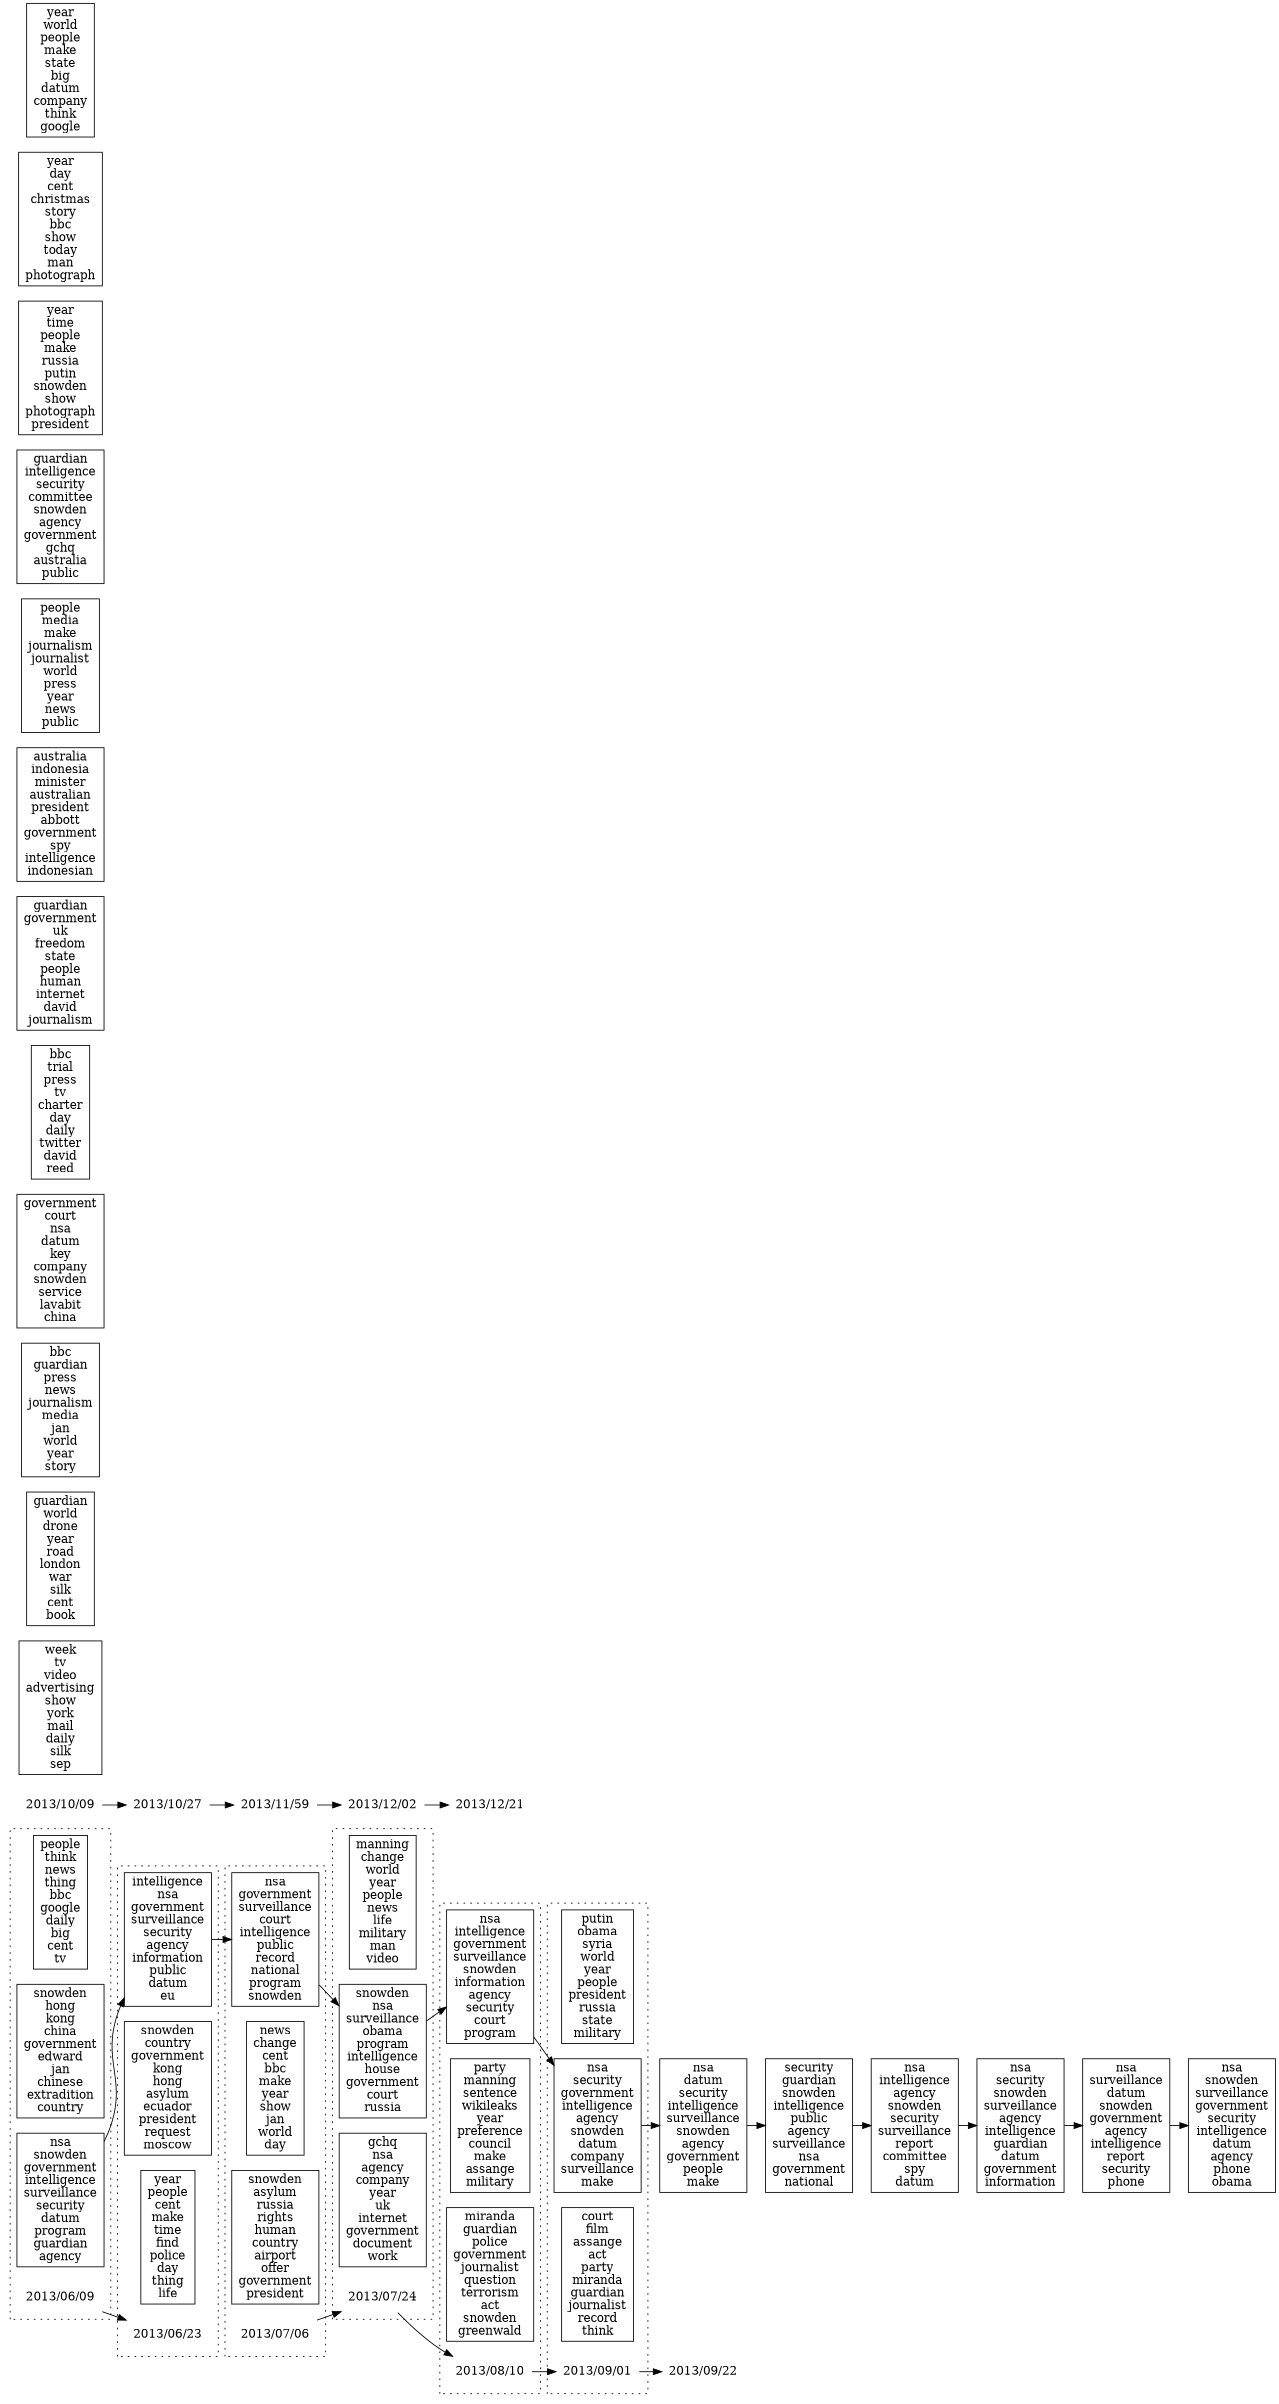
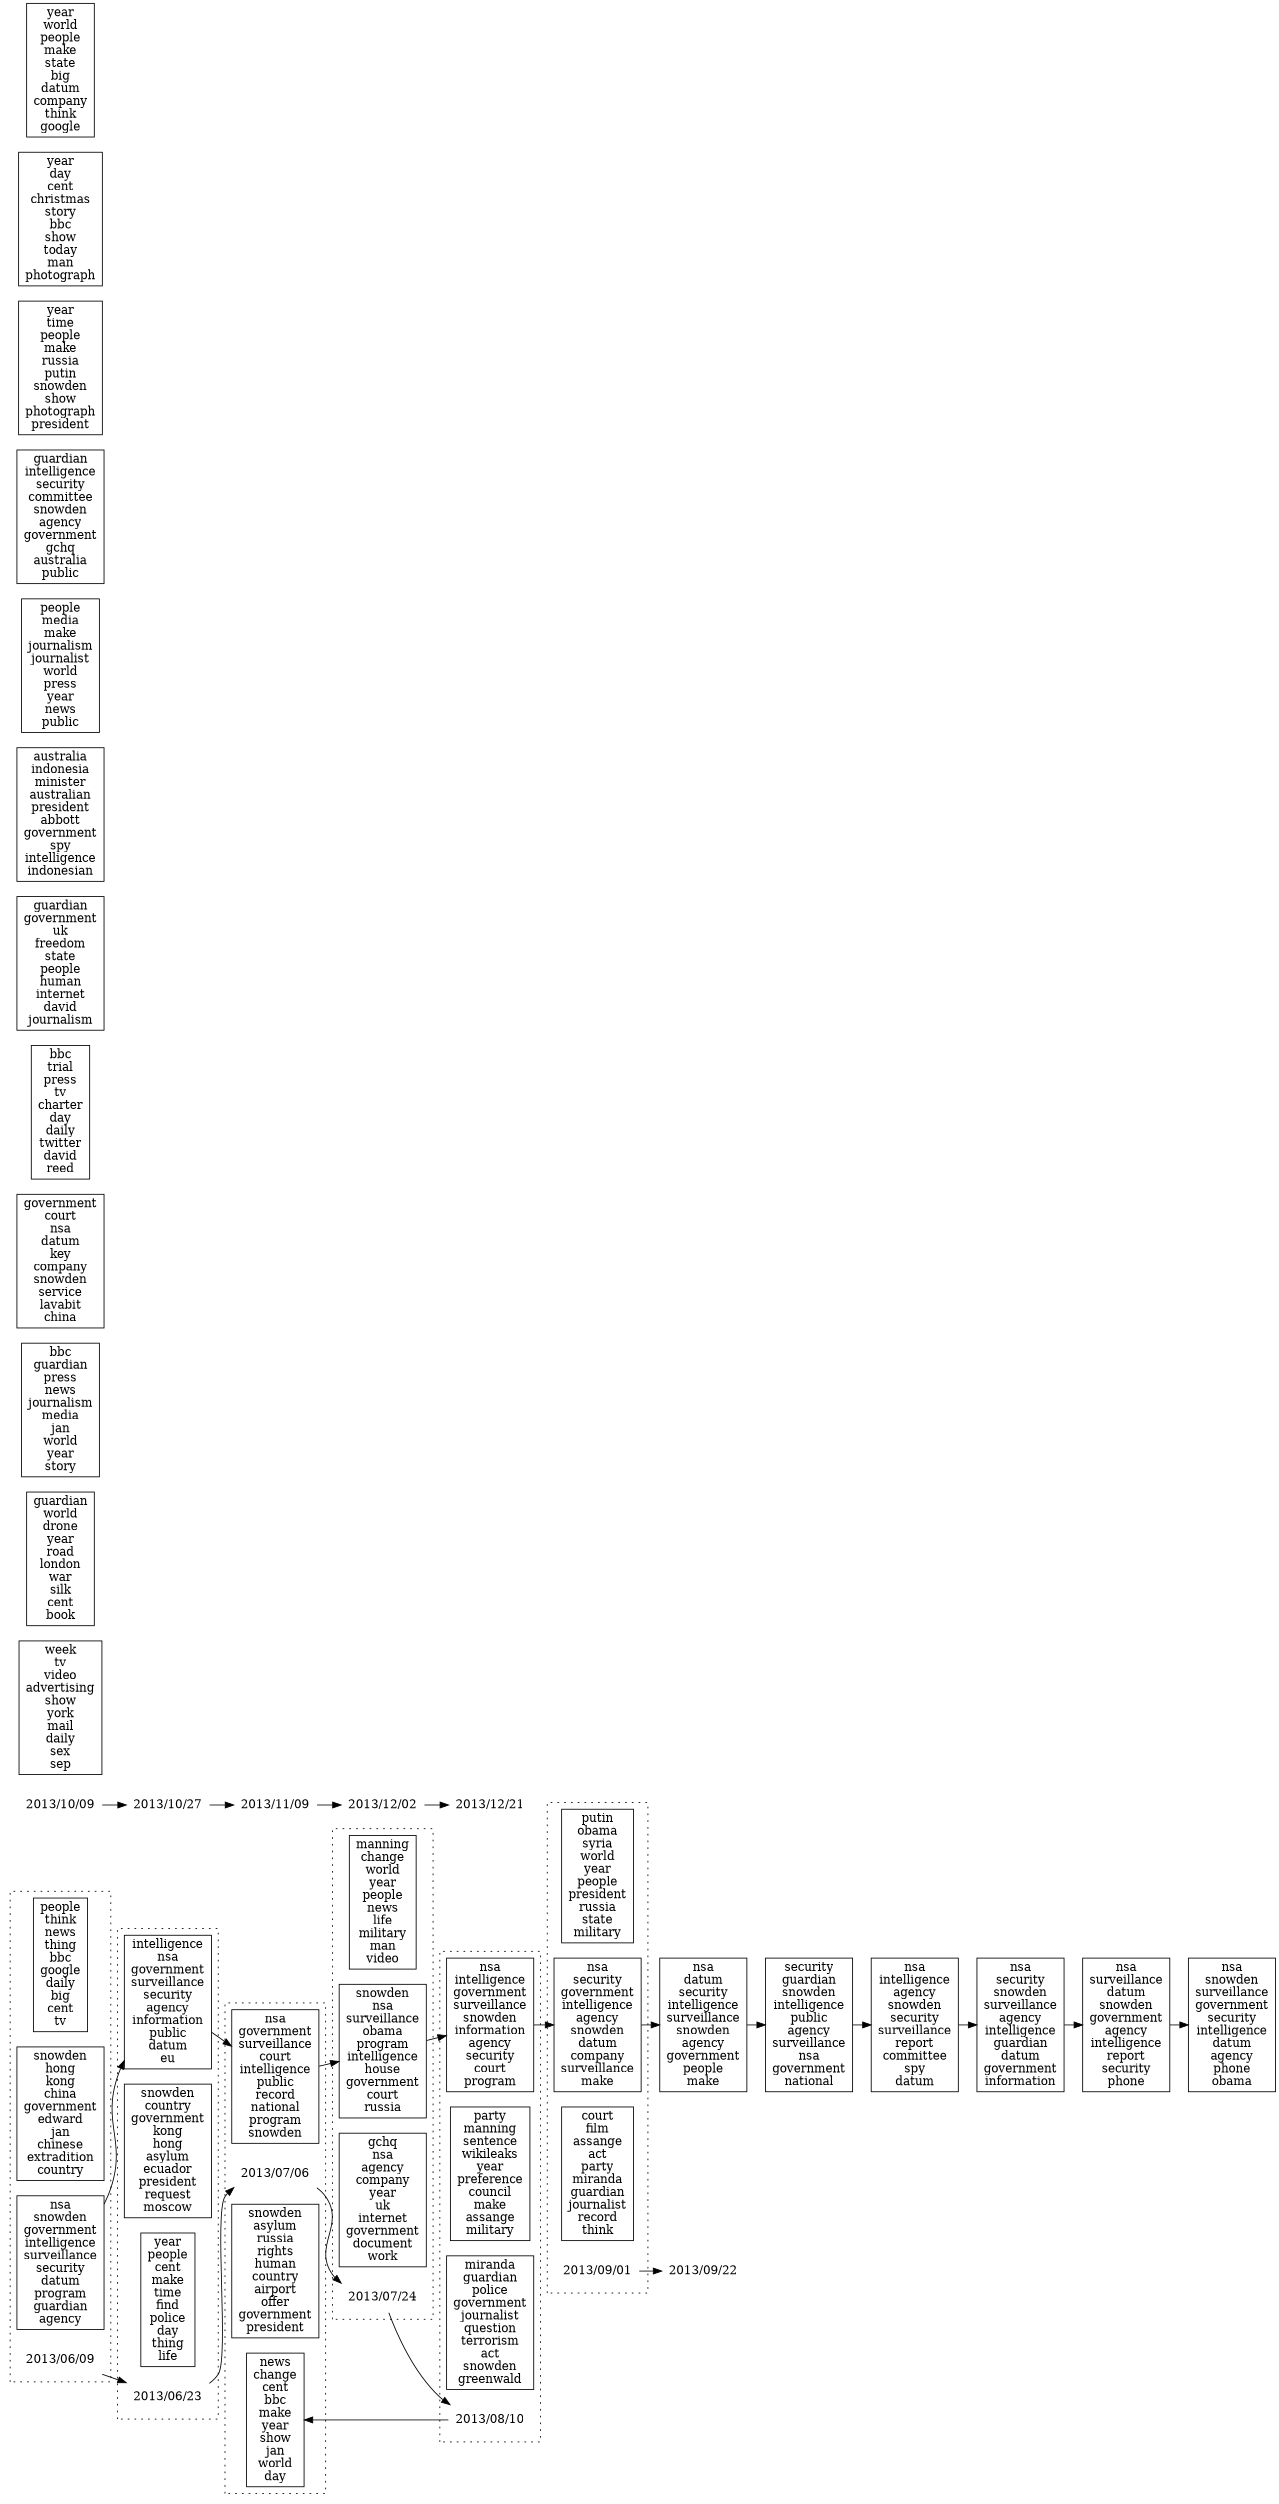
node "week tv video advertising show york mail daily silk sep": label "week tv video advertising show york mail daily silk sep" -> "week tv video advertising show york mail daily sex sep"
node "2013/11/59": label "2013/11/59" -> "2013/11/09"
edge "2013/07/06" -- "2013/06/23": added
edge "2013/08/10" -- "2013/09/01": now "2013/08/10" -- "news change cent bbc make year show jan world day"
